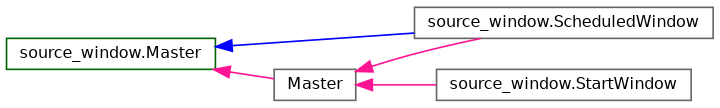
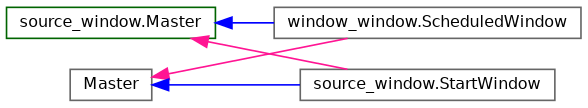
node "source_window.ScheduledWindow": label "source_window.ScheduledWindow" -> "window_window.ScheduledWindow"
edge "Master" -> "source_window.Master": now "source_window.StartWindow" -> "source_window.Master"
edge "source_window.StartWindow" -> "Master": color deeppink -> blue
